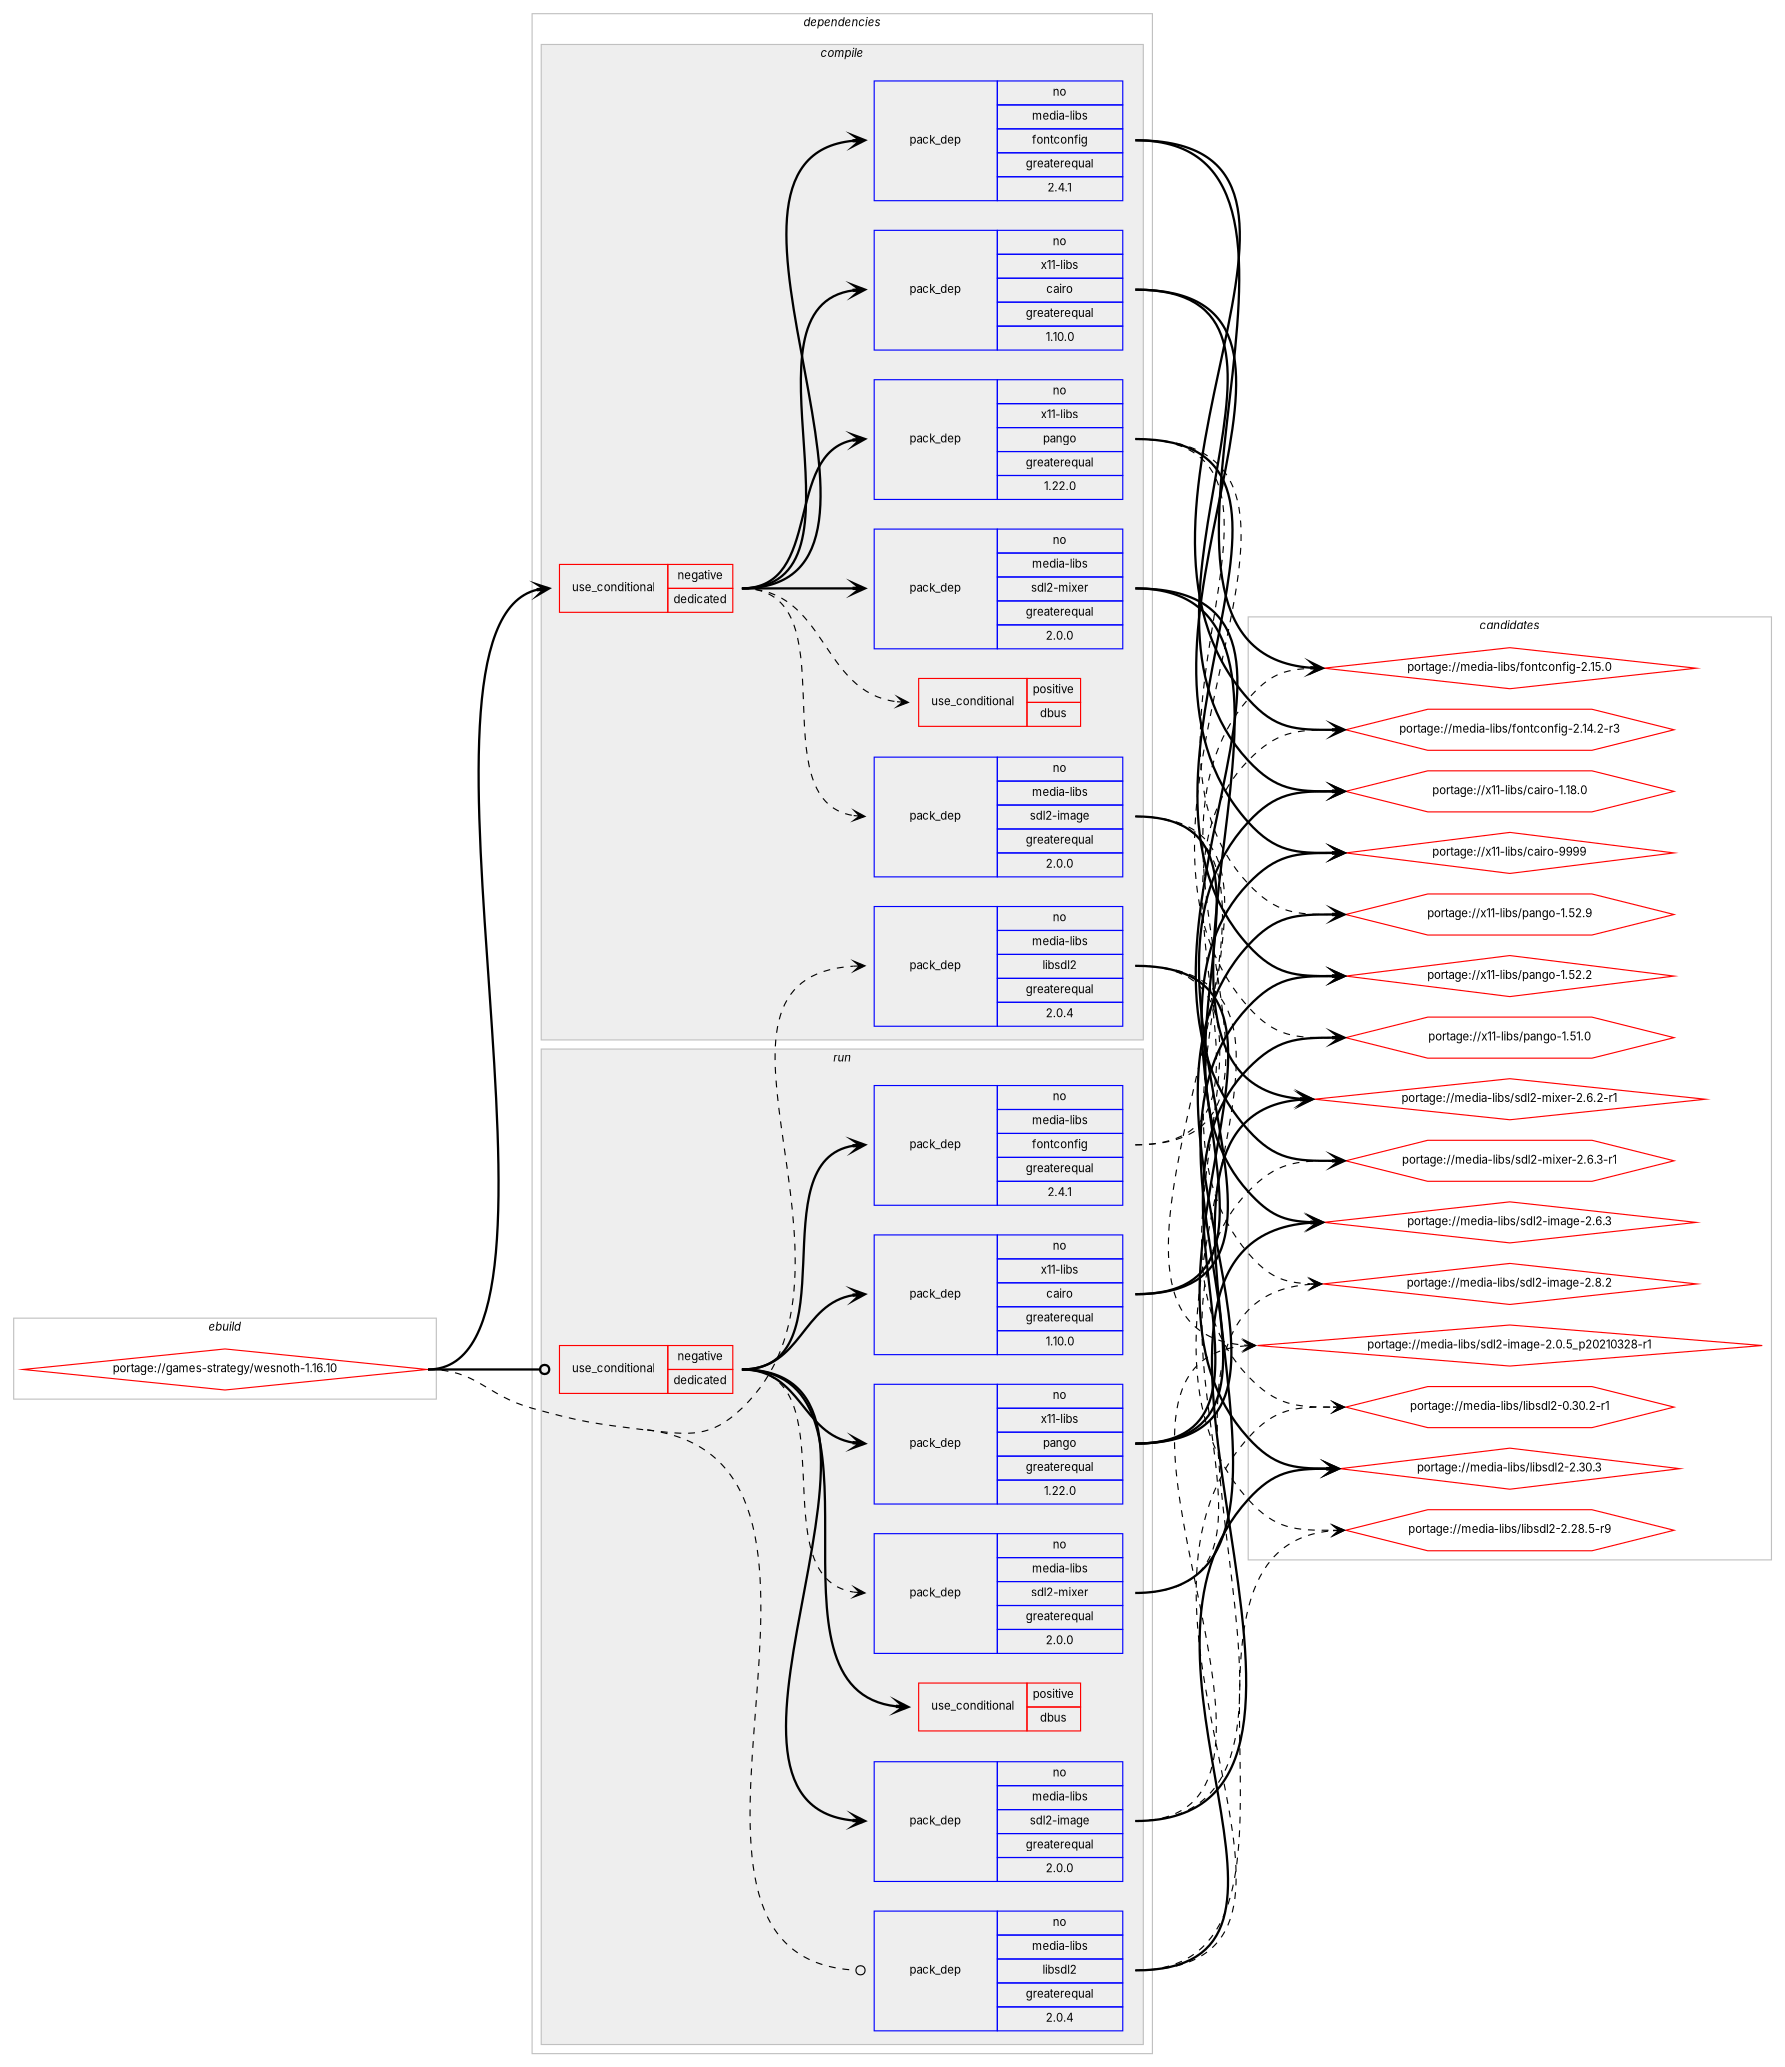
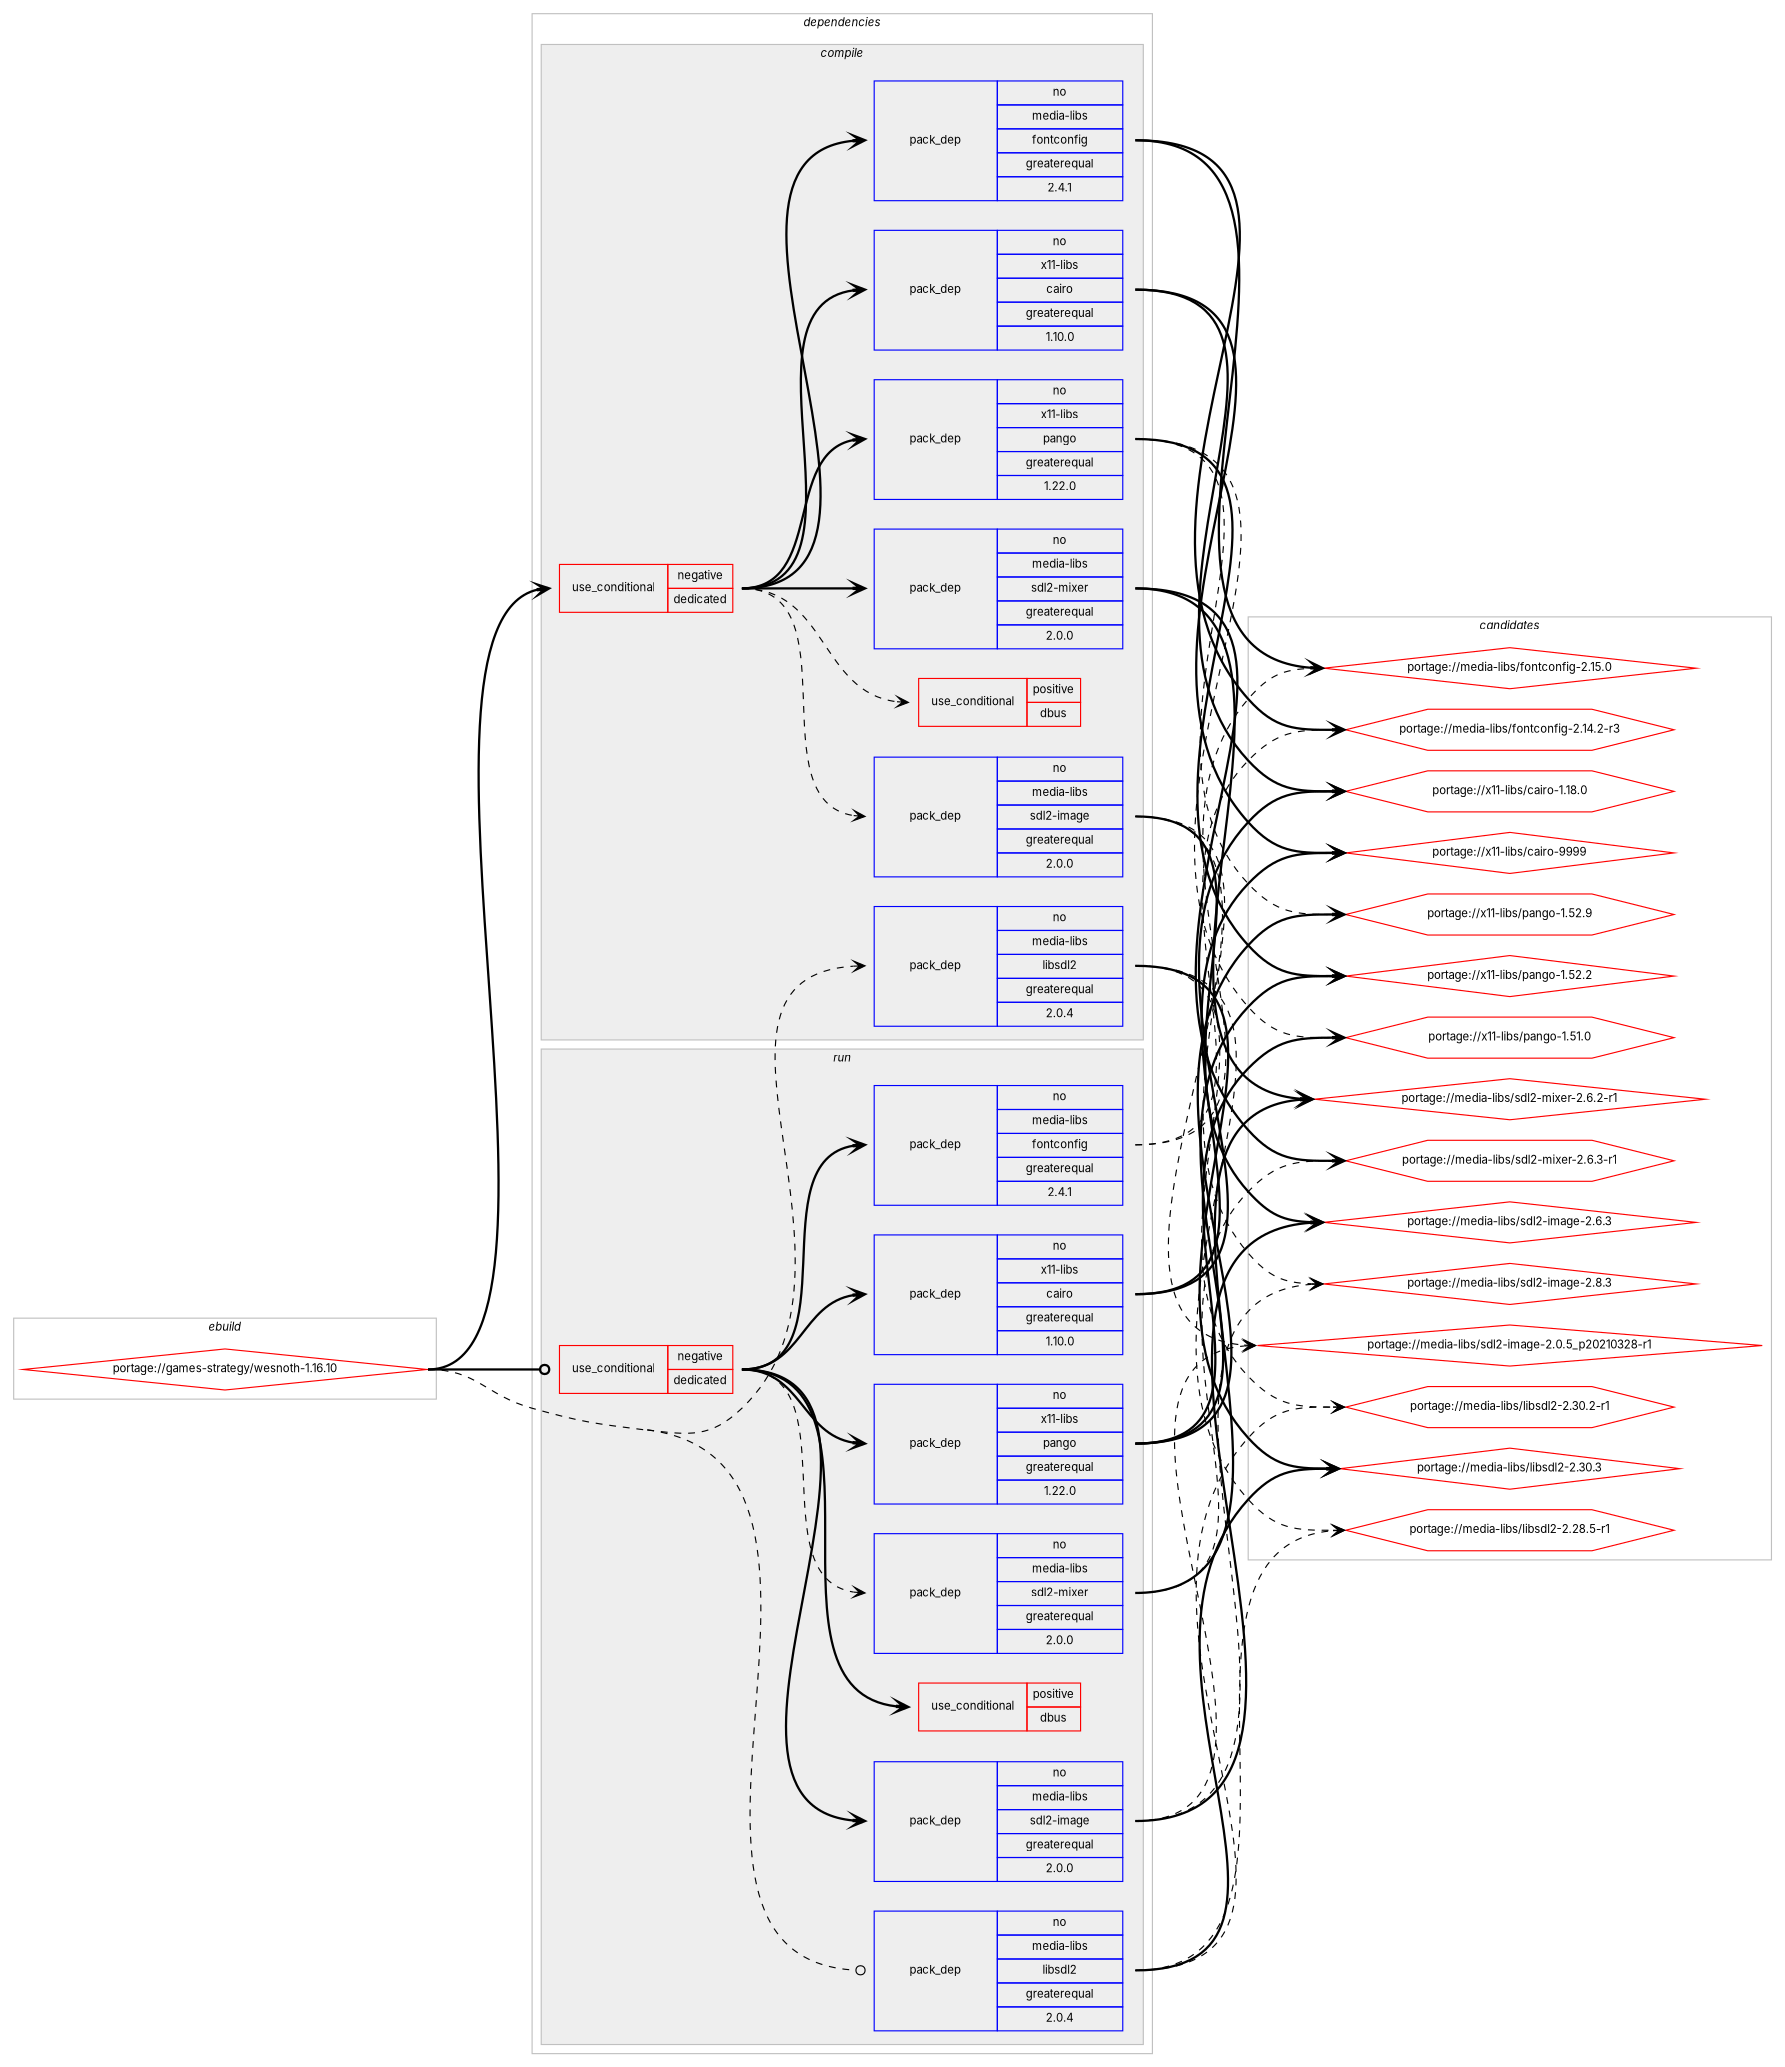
node "portage://media-libs/sdl2-image-2.8.2": label "portage://media-libs/sdl2-image-2.8.2" -> "portage://media-libs/sdl2-image-2.8.3"
node "portage://media-libs/libsdl2-0.30.2-r1": label "portage://media-libs/libsdl2-0.30.2-r1" -> "portage://media-libs/libsdl2-2.30.2-r1"
node "portage://media-libs/libsdl2-2.28.5-r9": label "portage://media-libs/libsdl2-2.28.5-r9" -> "portage://media-libs/libsdl2-2.28.5-r1"
